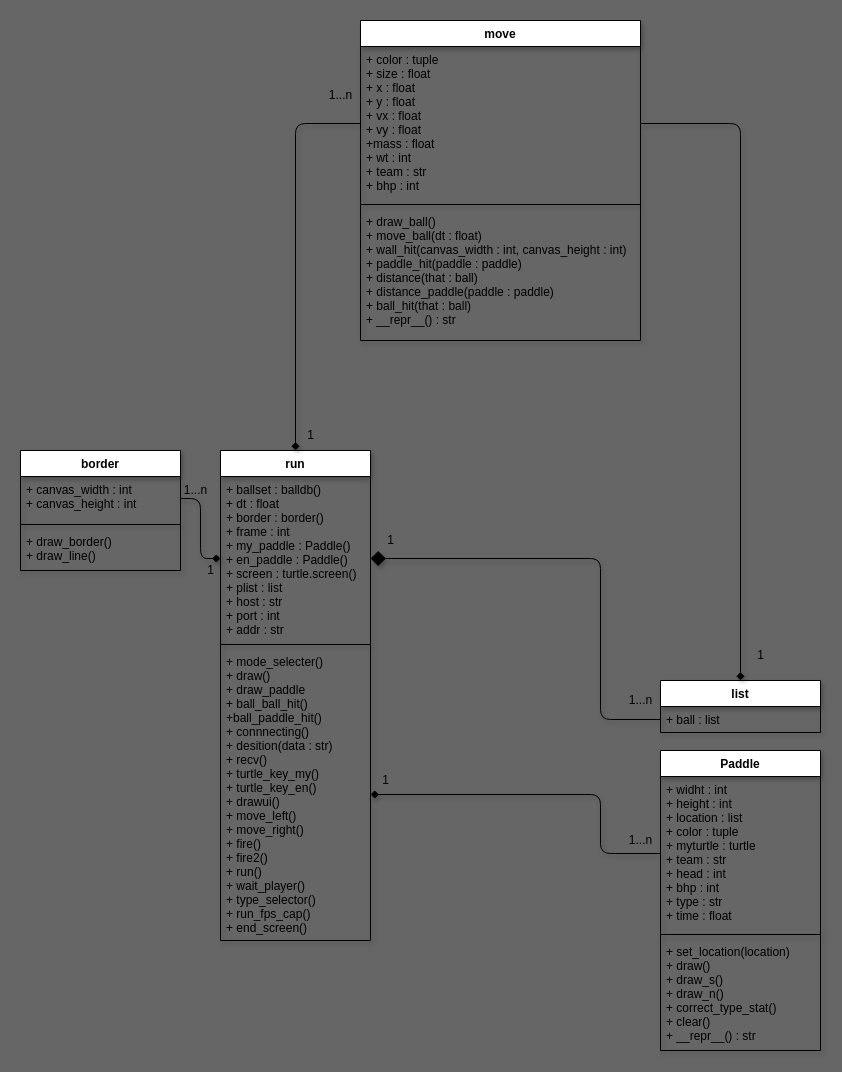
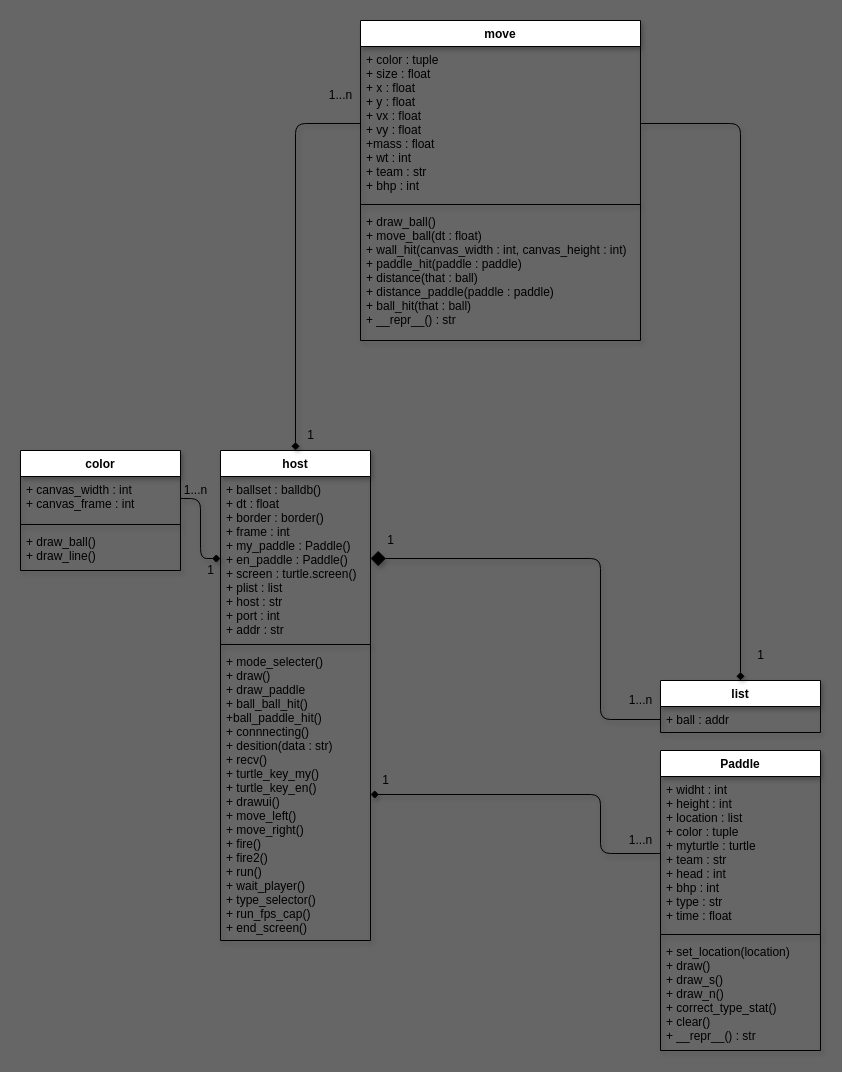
node "border": label "border" -> "color"
node "run": label "run" -> "host"
node "+ canvas_width : int + canvas_height : int": label "+ canvas_width : int + canvas_height : int" -> "+ canvas_width : int + canvas_frame : int"
node "+ draw_border() + draw_line()": label "+ draw_border() + draw_line()" -> "+ draw_ball() + draw_line()"
node "+ ball : list": label "+ ball : list" -> "+ ball : addr"
